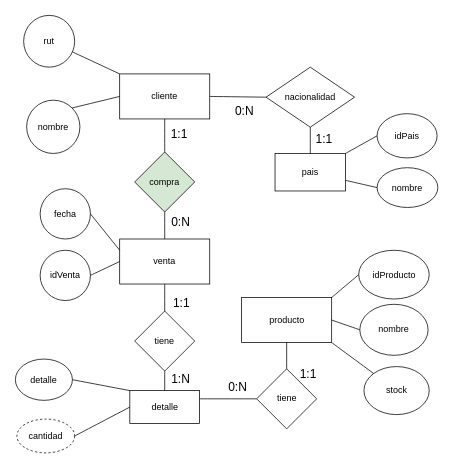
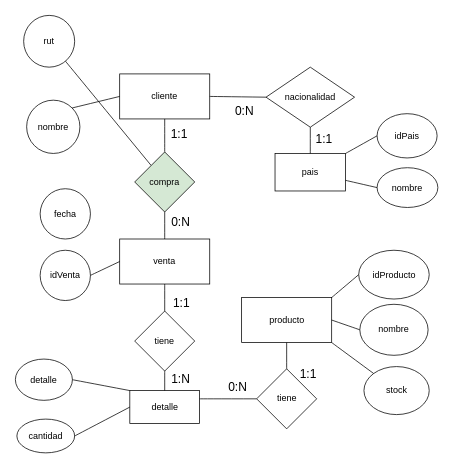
edge "rut" -- "cliente": now "rut" -- "compra"
edge "fecha" -- "venta": removed
node "cantidad": style dashed -> solid
